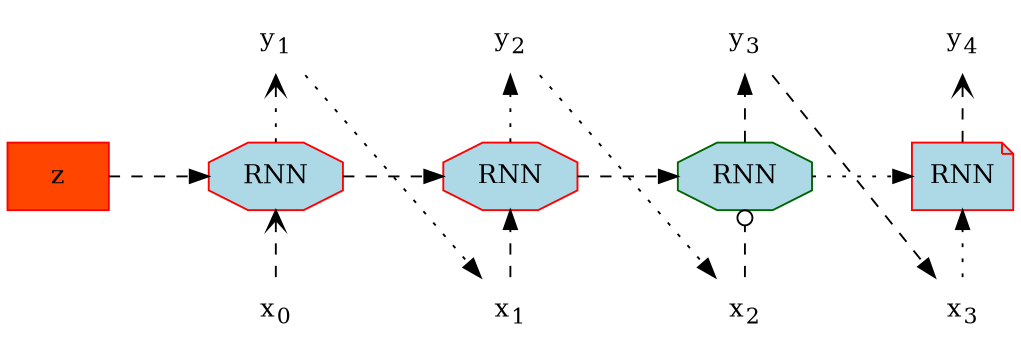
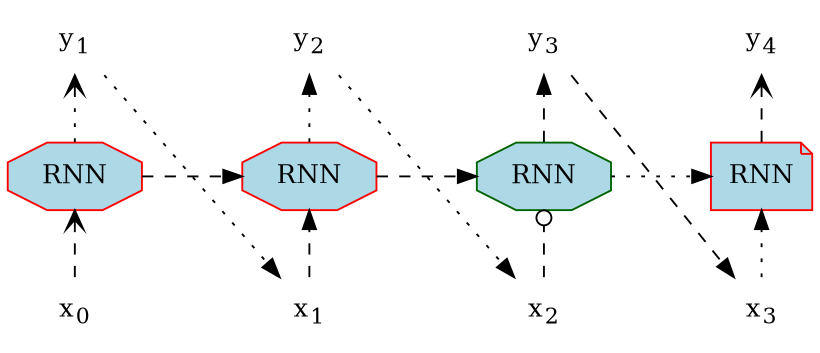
node "z": removed
